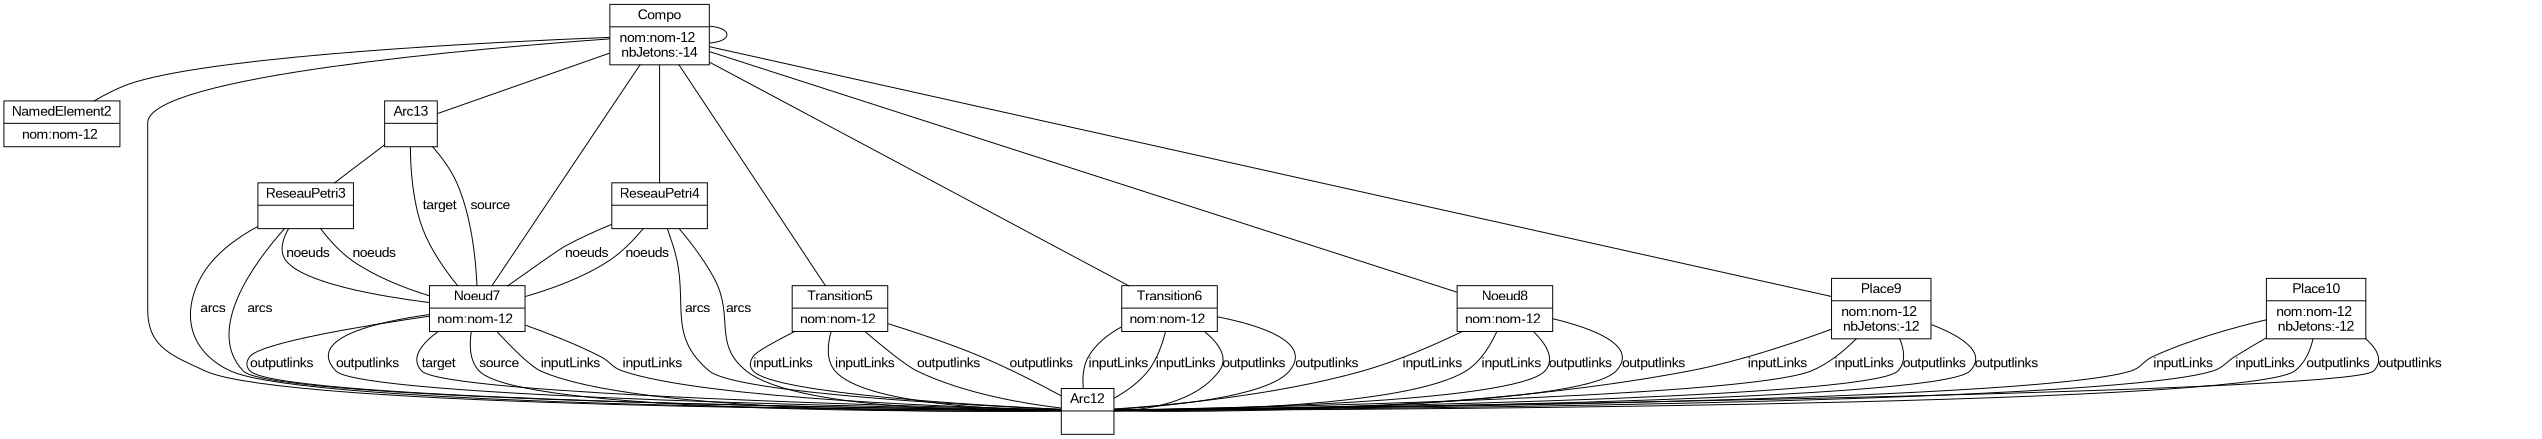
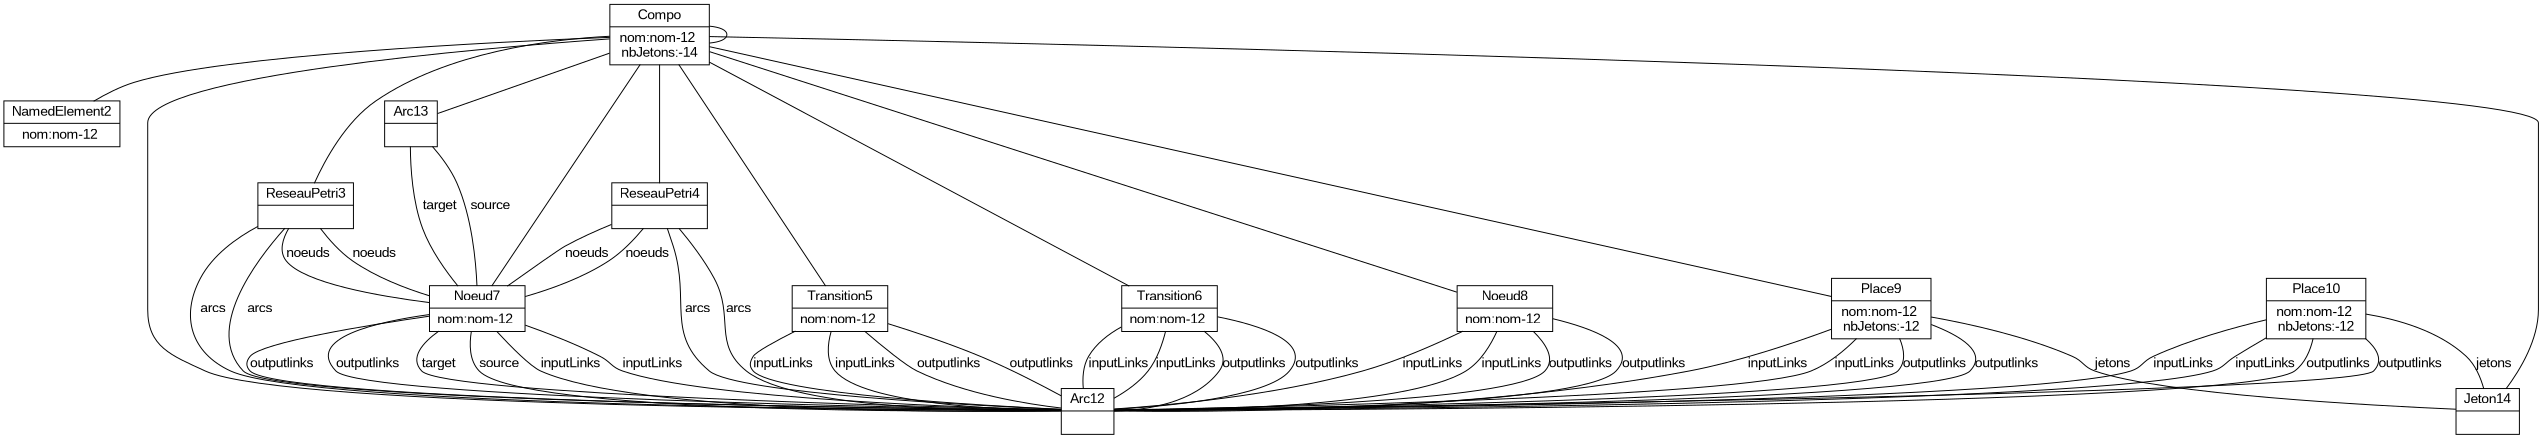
edge "Arc13" -- "ReseauPetri3": now "Compo" -- "ReseauPetri3"
node "Jeton14": added
